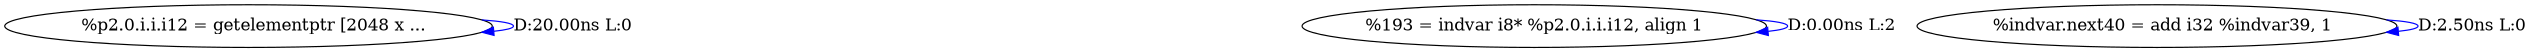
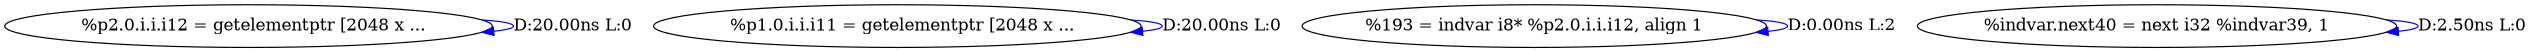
node "%p1.0.i.i.i11 = getelementptr [2048 x ...": added
node "%indvar.next40 = add i32 %indvar39, 1": label "%indvar.next40 = add i32 %indvar39, 1" -> "%indvar.next40 = next i32 %indvar39, 1"
